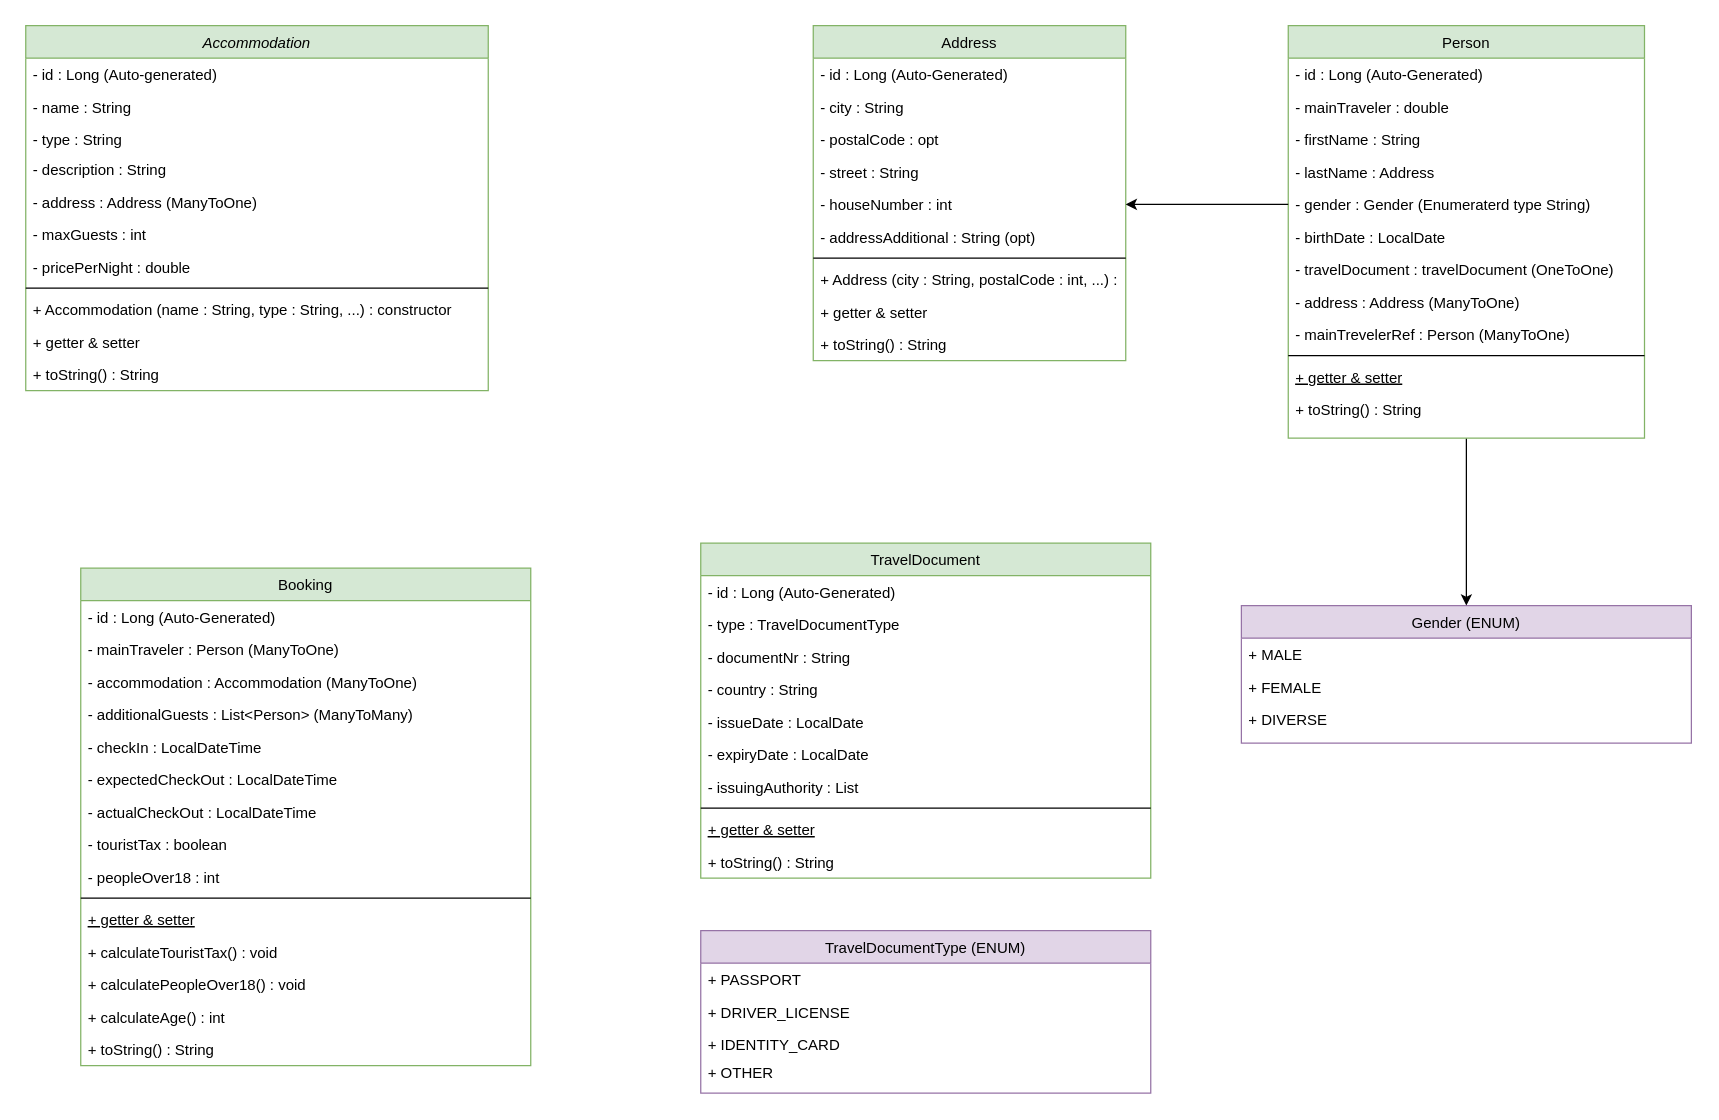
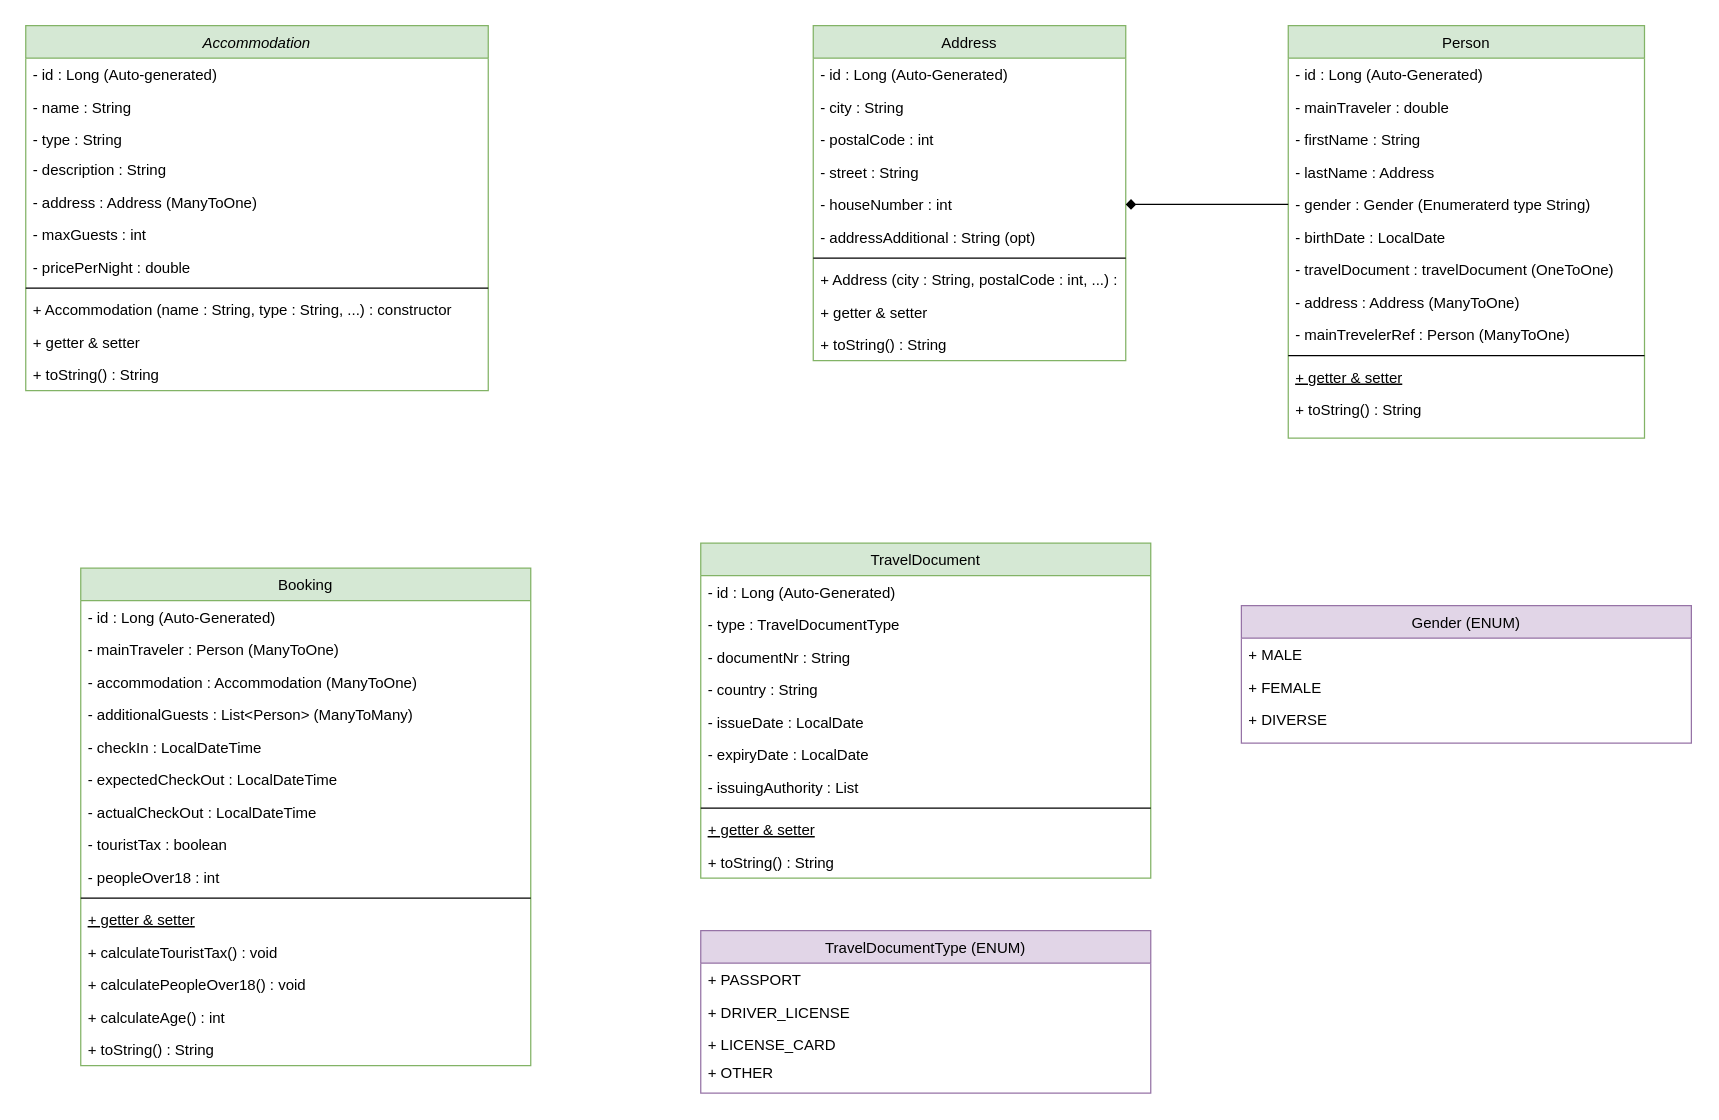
node "- postalCode : opt": label "- postalCode : opt" -> "- postalCode : int"
edge "- gender : Gender (Enumeraterd type String)" -> "- houseNumber : int": arrowhead classic -> diamond
edge "Person" -> "Gender (ENUM)": removed
node "+ IDENTITY_CARD": label "+ IDENTITY_CARD" -> "+ LICENSE_CARD"
